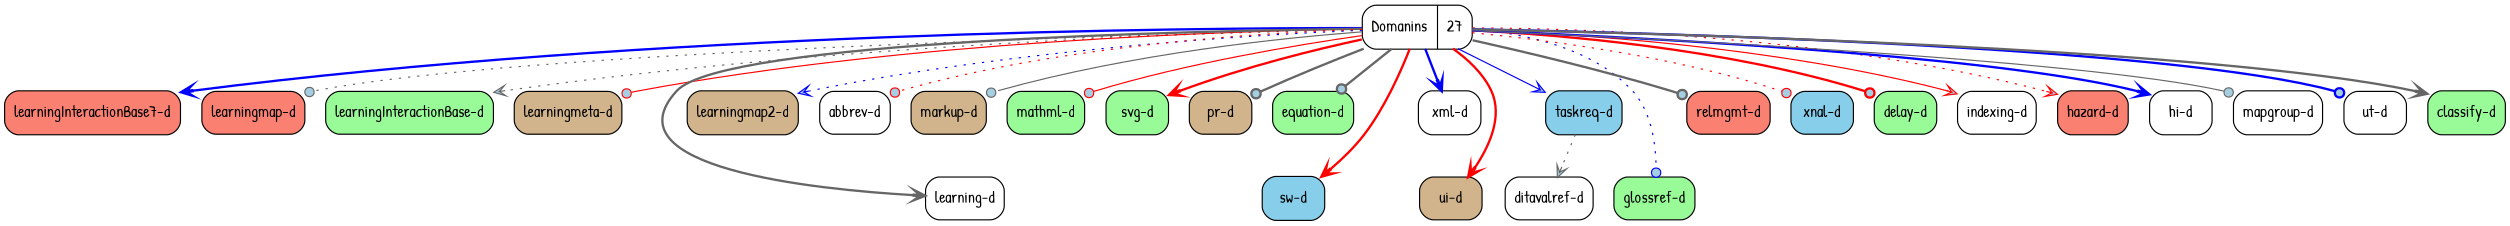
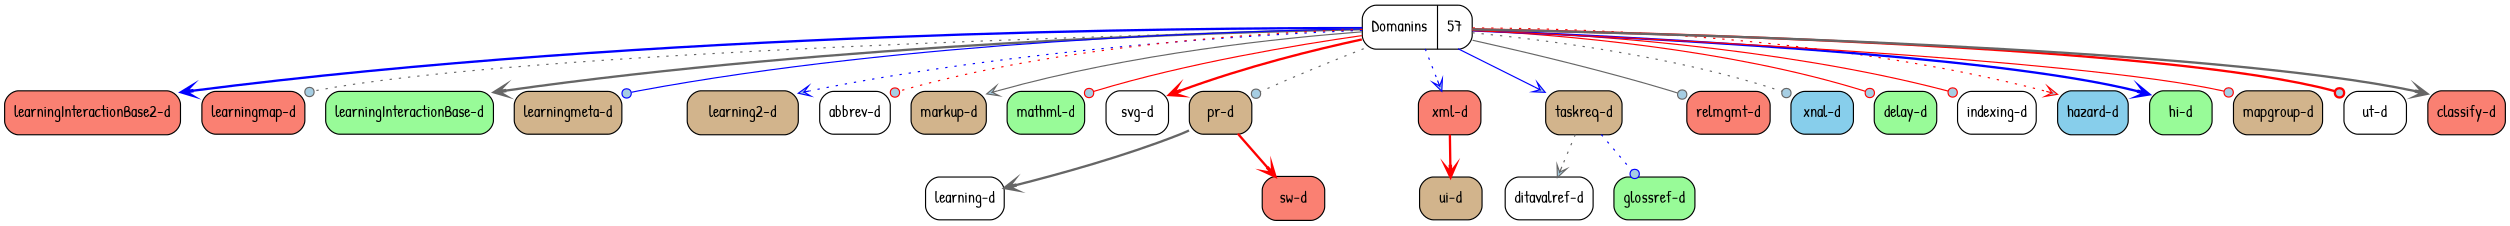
node "Domanins": text "27" -> "57"
edge "Domanins" -> "ut-d": color blue -> red
edge "Domanins" -> "learningInteractionBase-d": style dotted -> bold
edge "Domanins" -> "markup-d": arrowhead dot -> vee
edge "Domanins" -> "indexing-d": arrowhead vee -> dot
edge "Domanins" -> "xnal-d": color red -> gray40
edge "Domanins" -> "delay-d": style bold -> solid
edge "Domanins" -> "glossref-d": now "taskreq-d" -> "glossref-d"
edge "Domanins" -> "learningmeta-d": color red -> blue
edge "Domanins" -> "xml-d": style bold -> dotted
edge "Domanins" -> "relmgmt-d": style bold -> solid
edge "Domanins" -> "mapgroup-d": color gray40 -> red
edge "Domanins" -> "pr-d": style bold -> dotted
edge "Domanins" -> "learning-d": now "pr-d" -> "learning-d"
edge "Domanins" -> "ui-d": now "xml-d" -> "ui-d"
node "learningInteractionBase7-d": label "learningInteractionBase7-d" -> "learningInteractionBase2-d"
node "learningmap2-d": label "learningmap2-d" -> "learning2-d"
node "svg-d": fillcolor palegreen -> white
node "equation-d": removed
node "xml-d": fillcolor white -> salmon
node "taskreq-d": fillcolor skyblue -> tan
node "hazard-d": fillcolor salmon -> skyblue
node "hi-d": fillcolor white -> palegreen
node "mapgroup-d": fillcolor white -> tan
node "classify-d": fillcolor palegreen -> salmon
edge "Domanins" -> "sw-d": now "pr-d" -> "sw-d"
node "sw-d": fillcolor skyblue -> salmon
